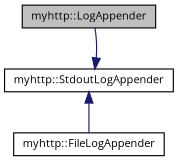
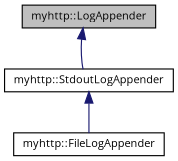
edge "myhttp::LogAppender" -> "myhttp::StdoutLogAppender": reversed
